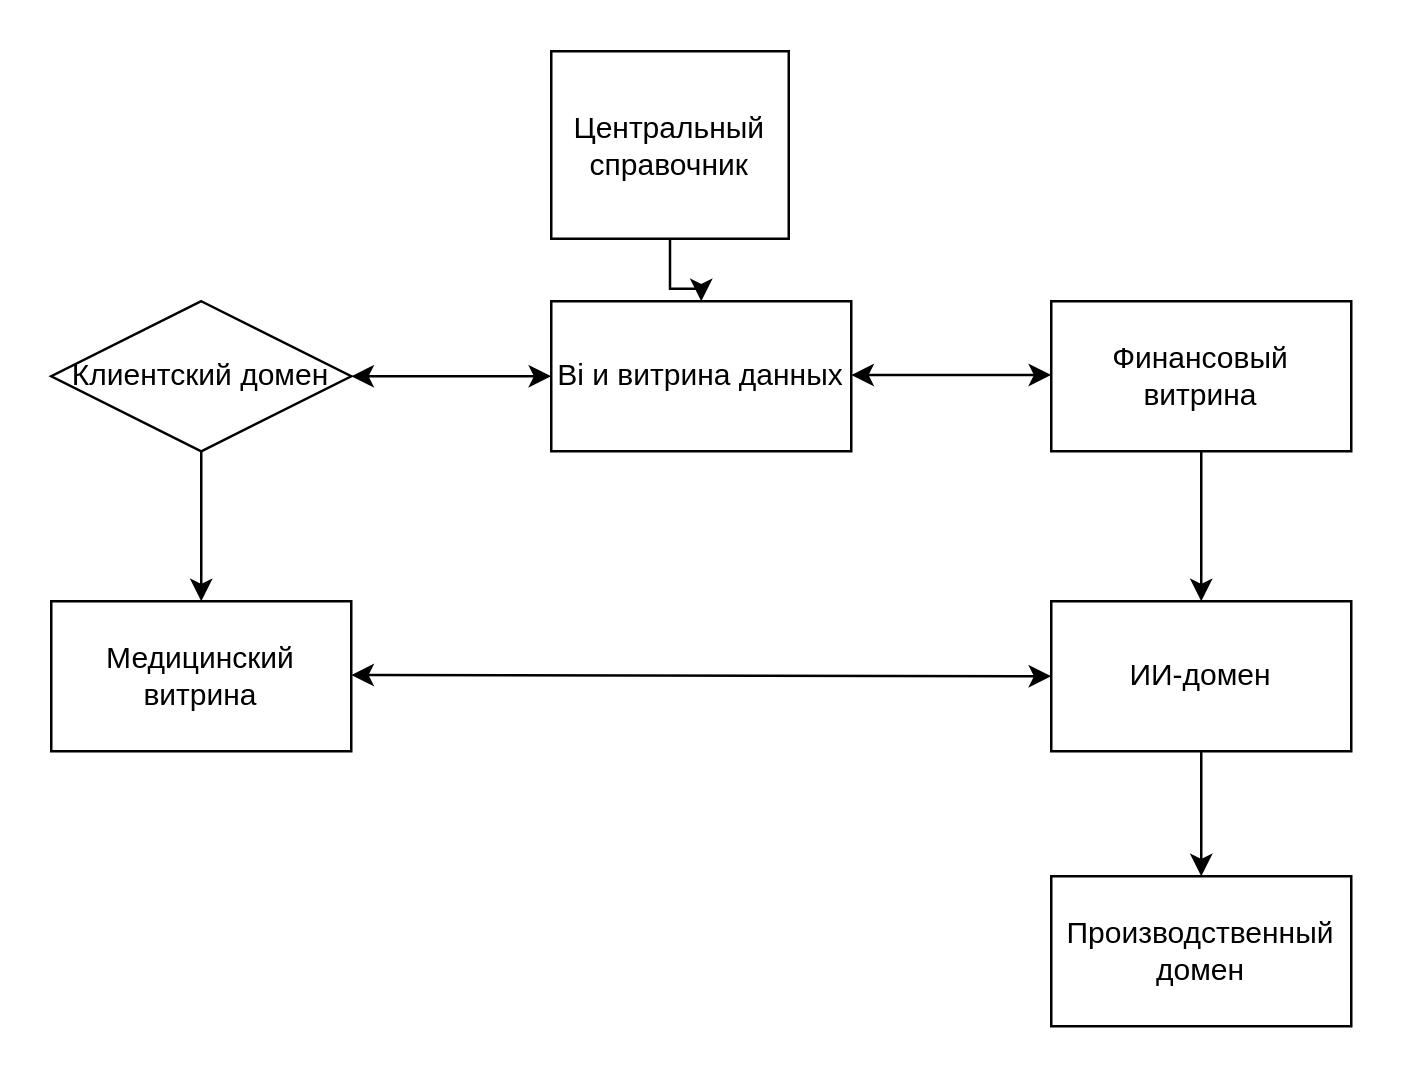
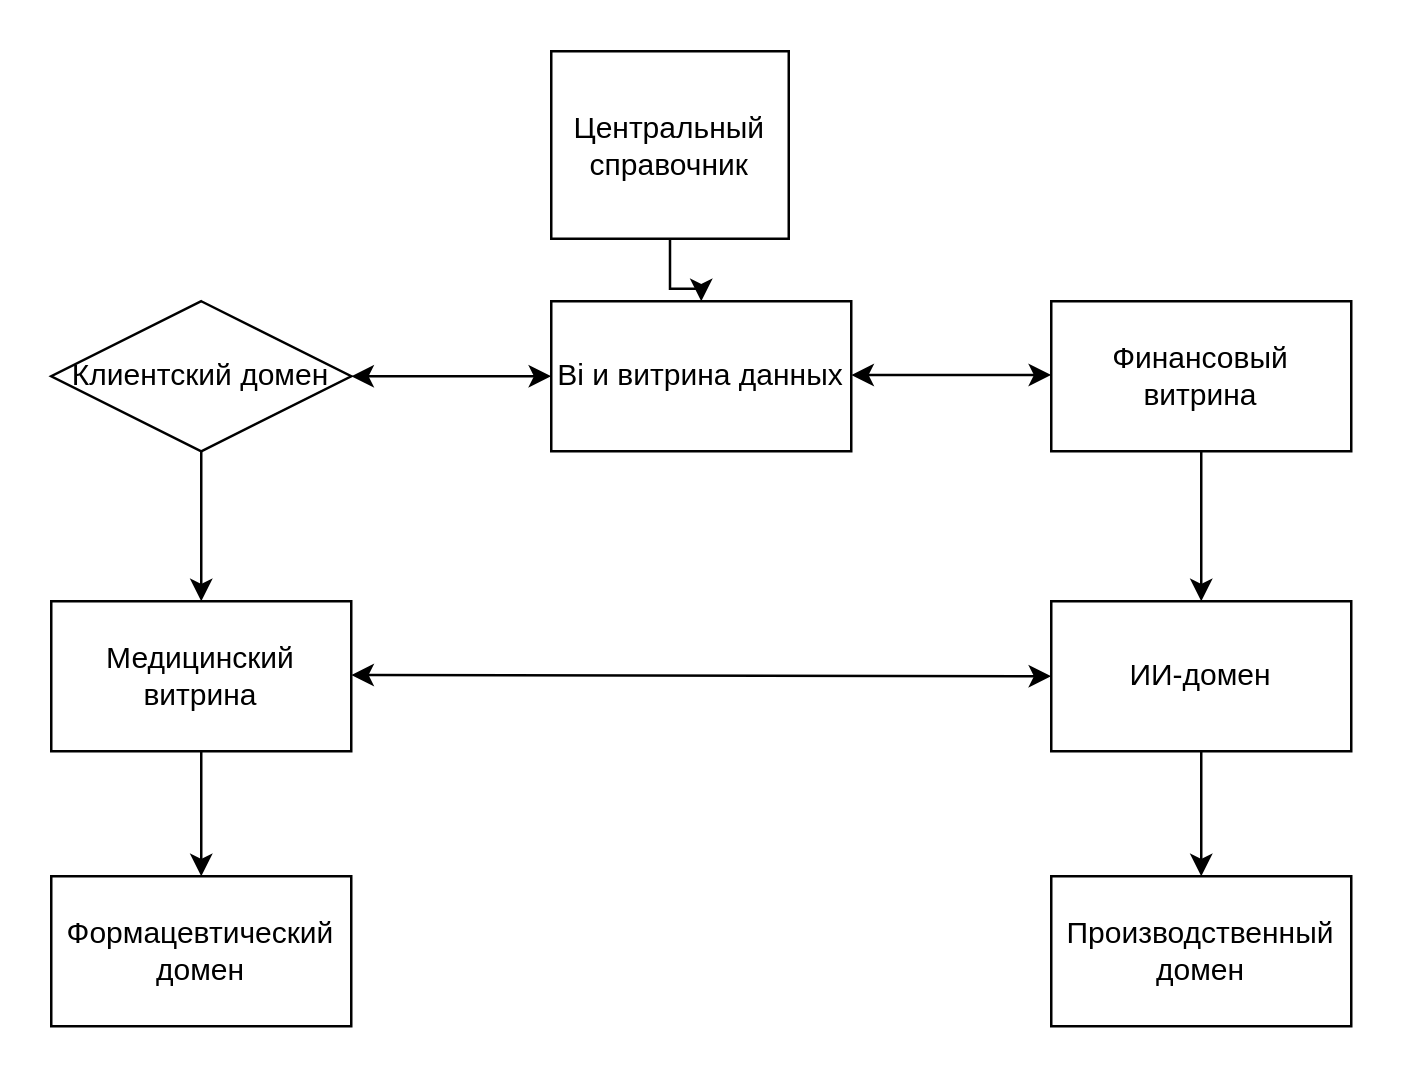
edge "Медицинский витрина" -> "Формацевтический домен": added
node "Формацевтический домен": added
